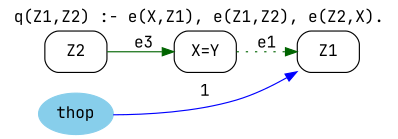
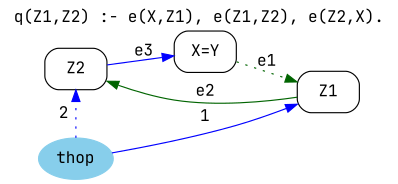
edge "Z2" -> "X=Y": color darkgreen -> blue
edge "Z1" -> "Z2": added, label "e2"
edge "thop" -> "Z2": added, label "2"
